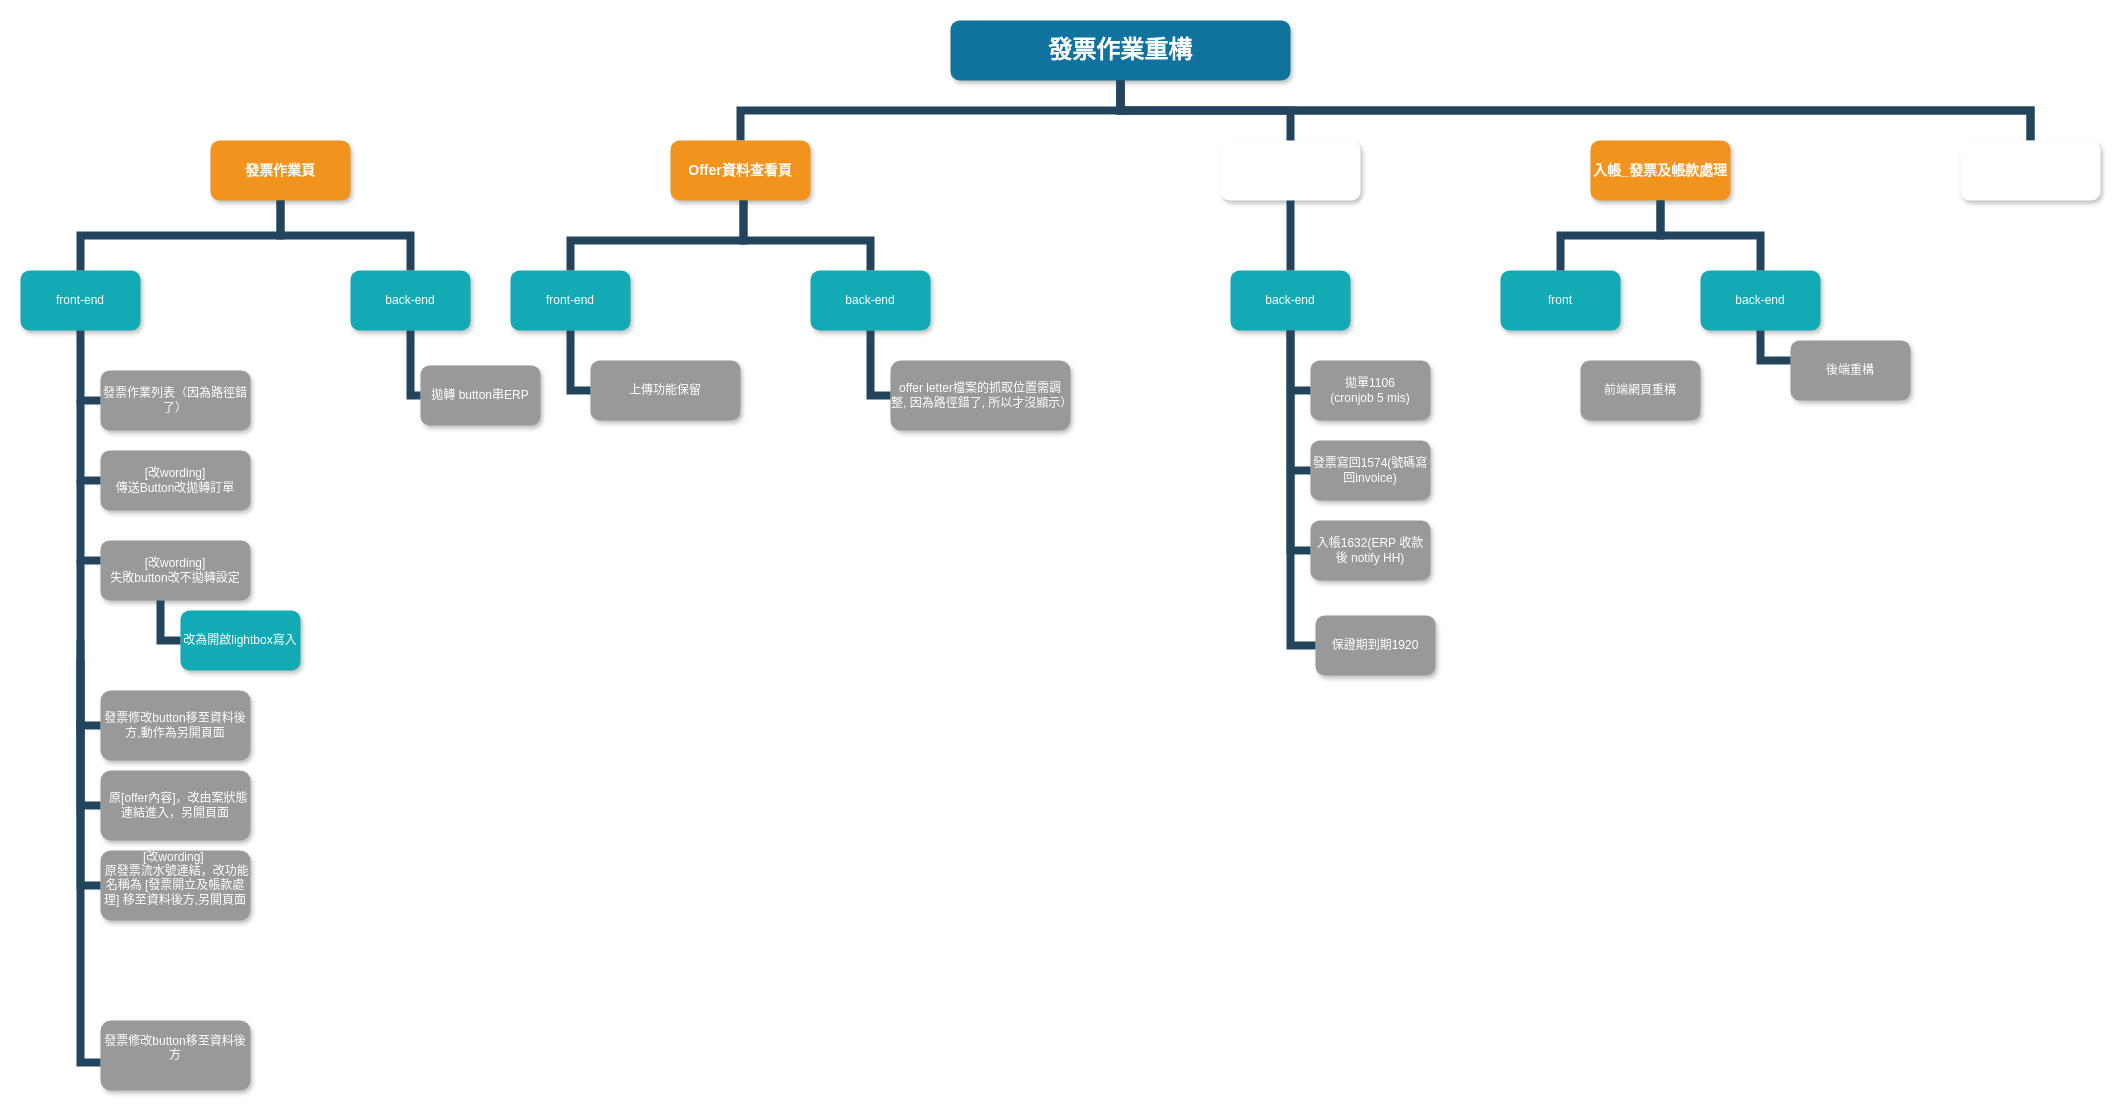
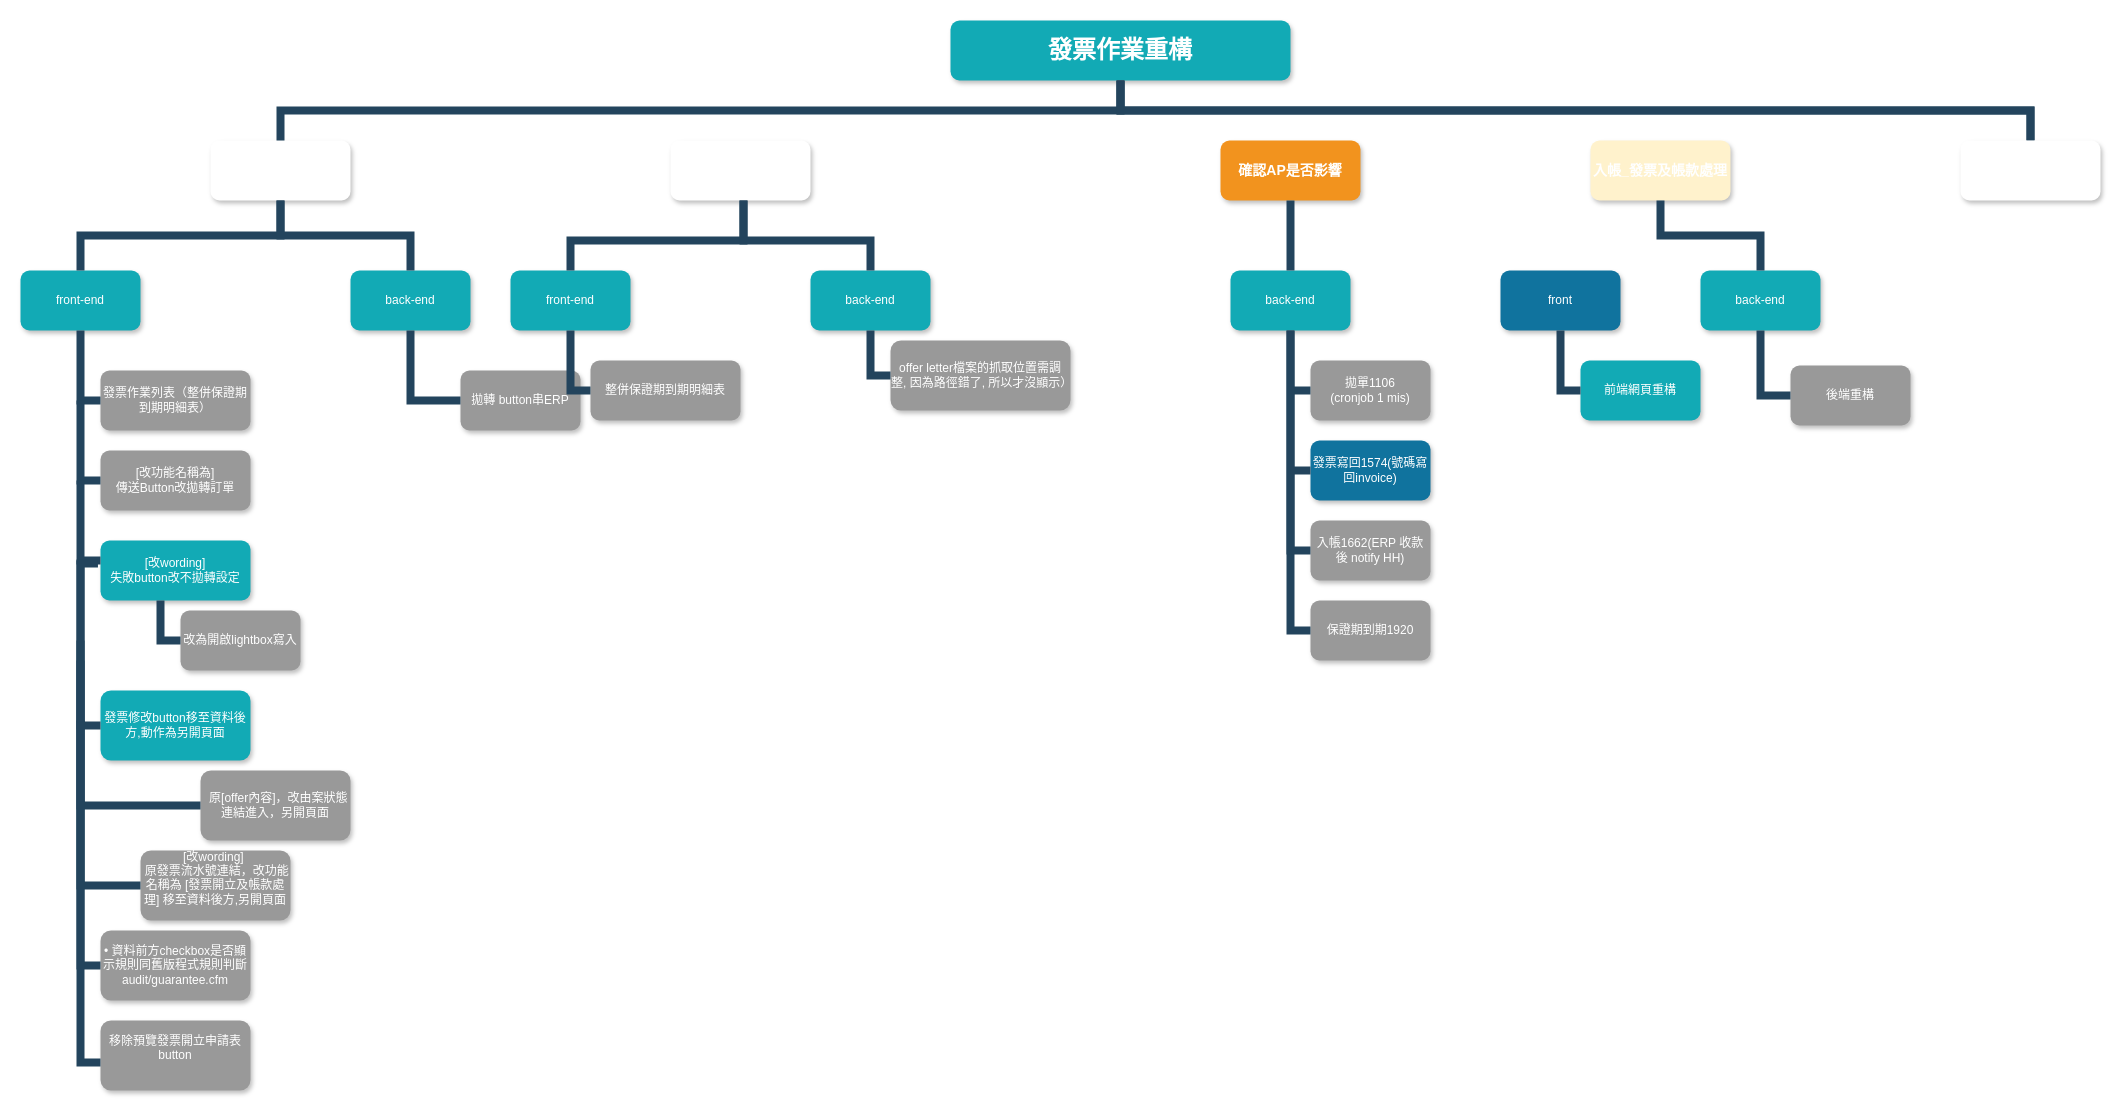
node "發票作業重構": fillcolor #10739e -> #12aab5
edge "發票作業重構" -- "Offer資料查看頁": removed
edge "發票作業重構" -- "確認AP是否影響": now "發票作業重構" -- "發票作業頁"
node "發票作業頁": fillcolor #f2931e -> #ffffff
node "Offer資料查看頁": fillcolor #f2931e -> #ffffff
node "確認AP是否影響": fillcolor #ffffff -> #f2931e
node "入帳_發票及帳款處理": fillcolor #f2931e -> #fff2cc
edge "入帳_發票及帳款處理" -- "front": removed
node "front": fillcolor #12aab5 -> #10739e
edge "front" -- "前端網頁重構": added
node "後端重構": moved (1851, 371) -> (1851, 396)
node "上傳功能保留": label "上傳功能保留" -> "整併保證期到期明細表"
node "拋單1106 (cronjob 5 mis)": label "拋單1106 (cronjob 5 mis)" -> "拋單1106 (cronjob 1 mis)"
node "前端網頁重構": fillcolor #999999 -> #12aab5
node "拋轉 button串ERP": moved (481, 396) -> (521, 401)
node "offer letter檔案的抓取位置需調整, 因為路徑錯了, 所以才沒顯示）": moved (981, 396) -> (981, 376)
node "發票作業列表（因為路徑錯了）": label "發票作業列表（因為路徑錯了）" -> "發票作業列表（整併保證期到期明細表）"
node "發票寫回1574(號碼寫回invoice)": fillcolor #999999 -> #10739e
node "[改wording] 傳送Button改拋轉訂單": label "[改wording] 傳送Button改拋轉訂單" -> "[改功能名稱為] 傳送Button改拋轉訂單"
node "入帳1632(ERP 收款後 notify HH)": label "入帳1632(ERP 收款後 notify HH)" -> "入帳1662(ERP 收款後 notify HH)"
node "[改wording] 失敗button改不拋轉設定": fillcolor #999999 -> #12aab5
node "改為開啟lightbox寫入": fillcolor #12aab5 -> #999999
node "保證期到期1920": moved (1376, 646) -> (1371, 631)
node "發票修改button移至資料後方,動作為另開頁面": fillcolor #999999 -> #12aab5
node "原[offer內容]，改由案狀態連結進入，另開頁面": moved (176, 806) -> (276, 806)
node "[改wording] 原發票流水號連結，改功能名稱為 [發票開立及帳款處理] 移至資料後方,另開頁面": moved (176, 886) -> (216, 886)
edge "[改wording] 失敗button改不拋轉設定" -- "• 資料前方checkbox是否顯示規則同舊版程式規則判斷 audit/guarantee.cfm": added
node "• 資料前方checkbox是否顯示規則同舊版程式規則判斷 audit/guarantee.cfm": added
node "發票修改button移至資料後方": label "發票修改button移至資料後方" -> "移除預覽發票開立申請表button"
